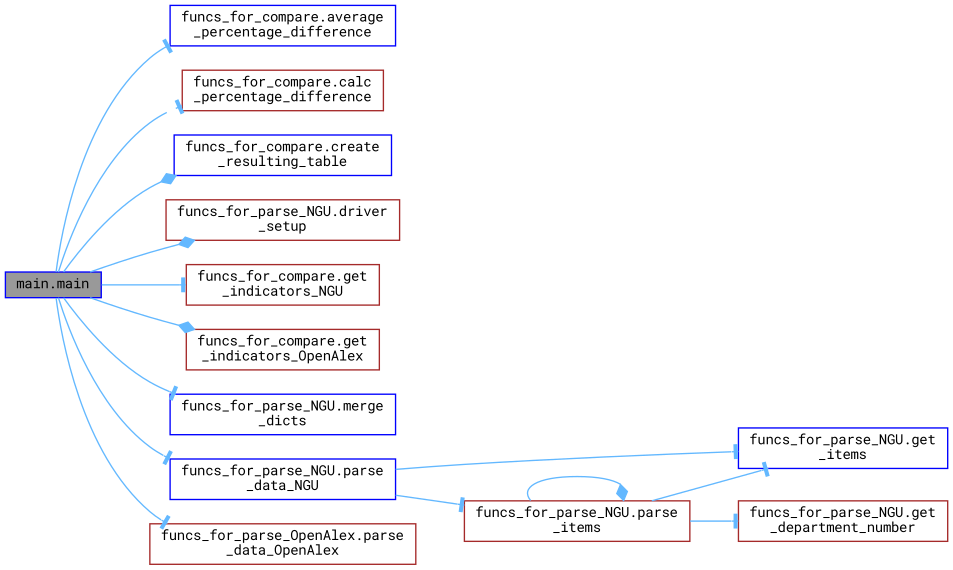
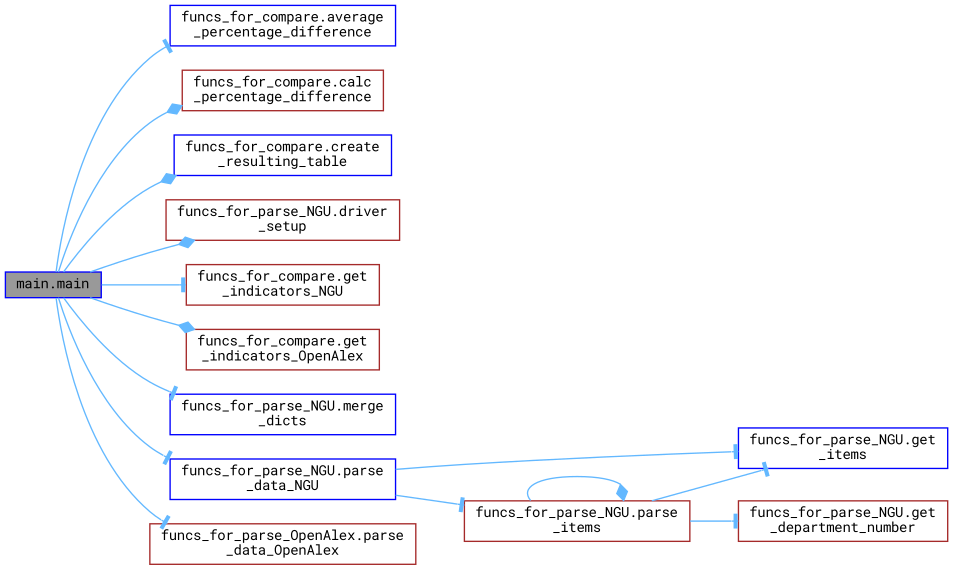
edge "main.main" -> "funcs_for_compare.calc _percentage_difference": arrowhead tee -> diamond
